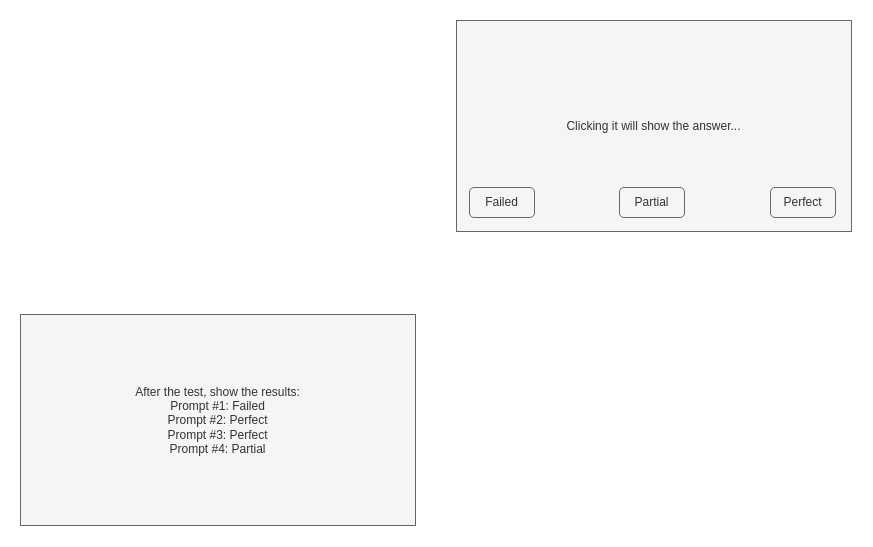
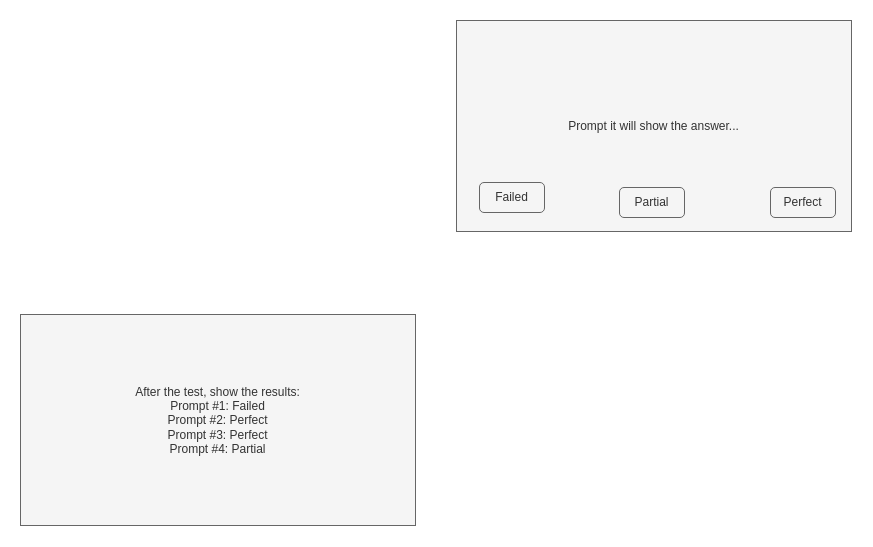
node "Clicking it will show the answer...": label "Clicking it will show the answer..." -> "Prompt it will show the answer..."
node "Failed": moved (502, 203) -> (512, 198)
